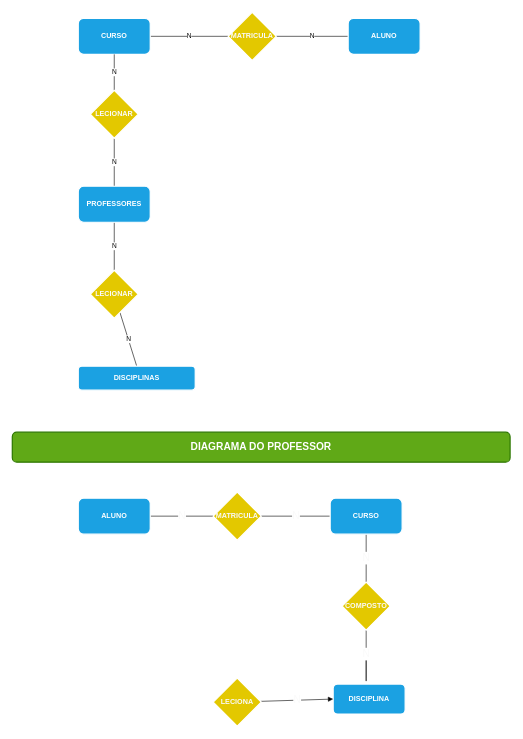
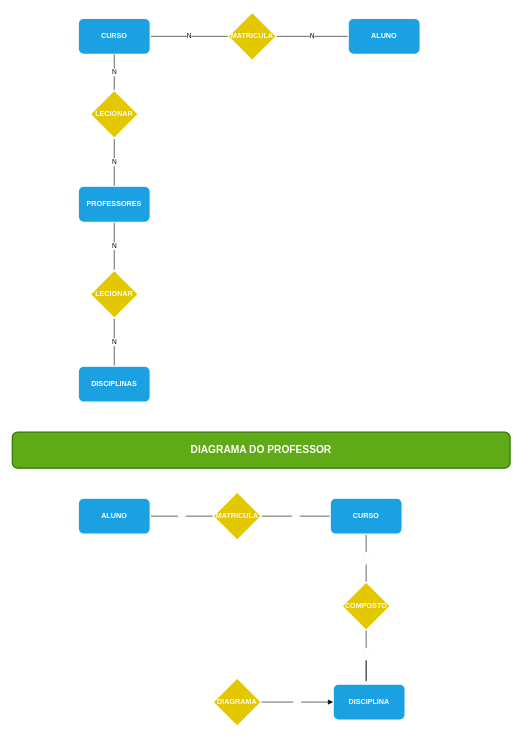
node "DISCIPLINAS": size 117x24 -> 72x36
node "DIAGRAMA DO PROFESSOR": size 498x30 -> 498x36
node "DISCIPLINA": size 72x30 -> 72x36
node "LECIONA": label "LECIONA" -> "DIAGRAMA"
